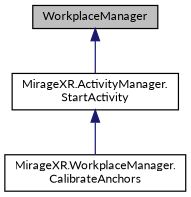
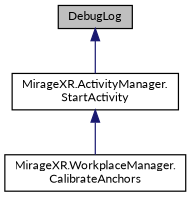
node "WorkplaceManager": label "WorkplaceManager" -> "DebugLog"
